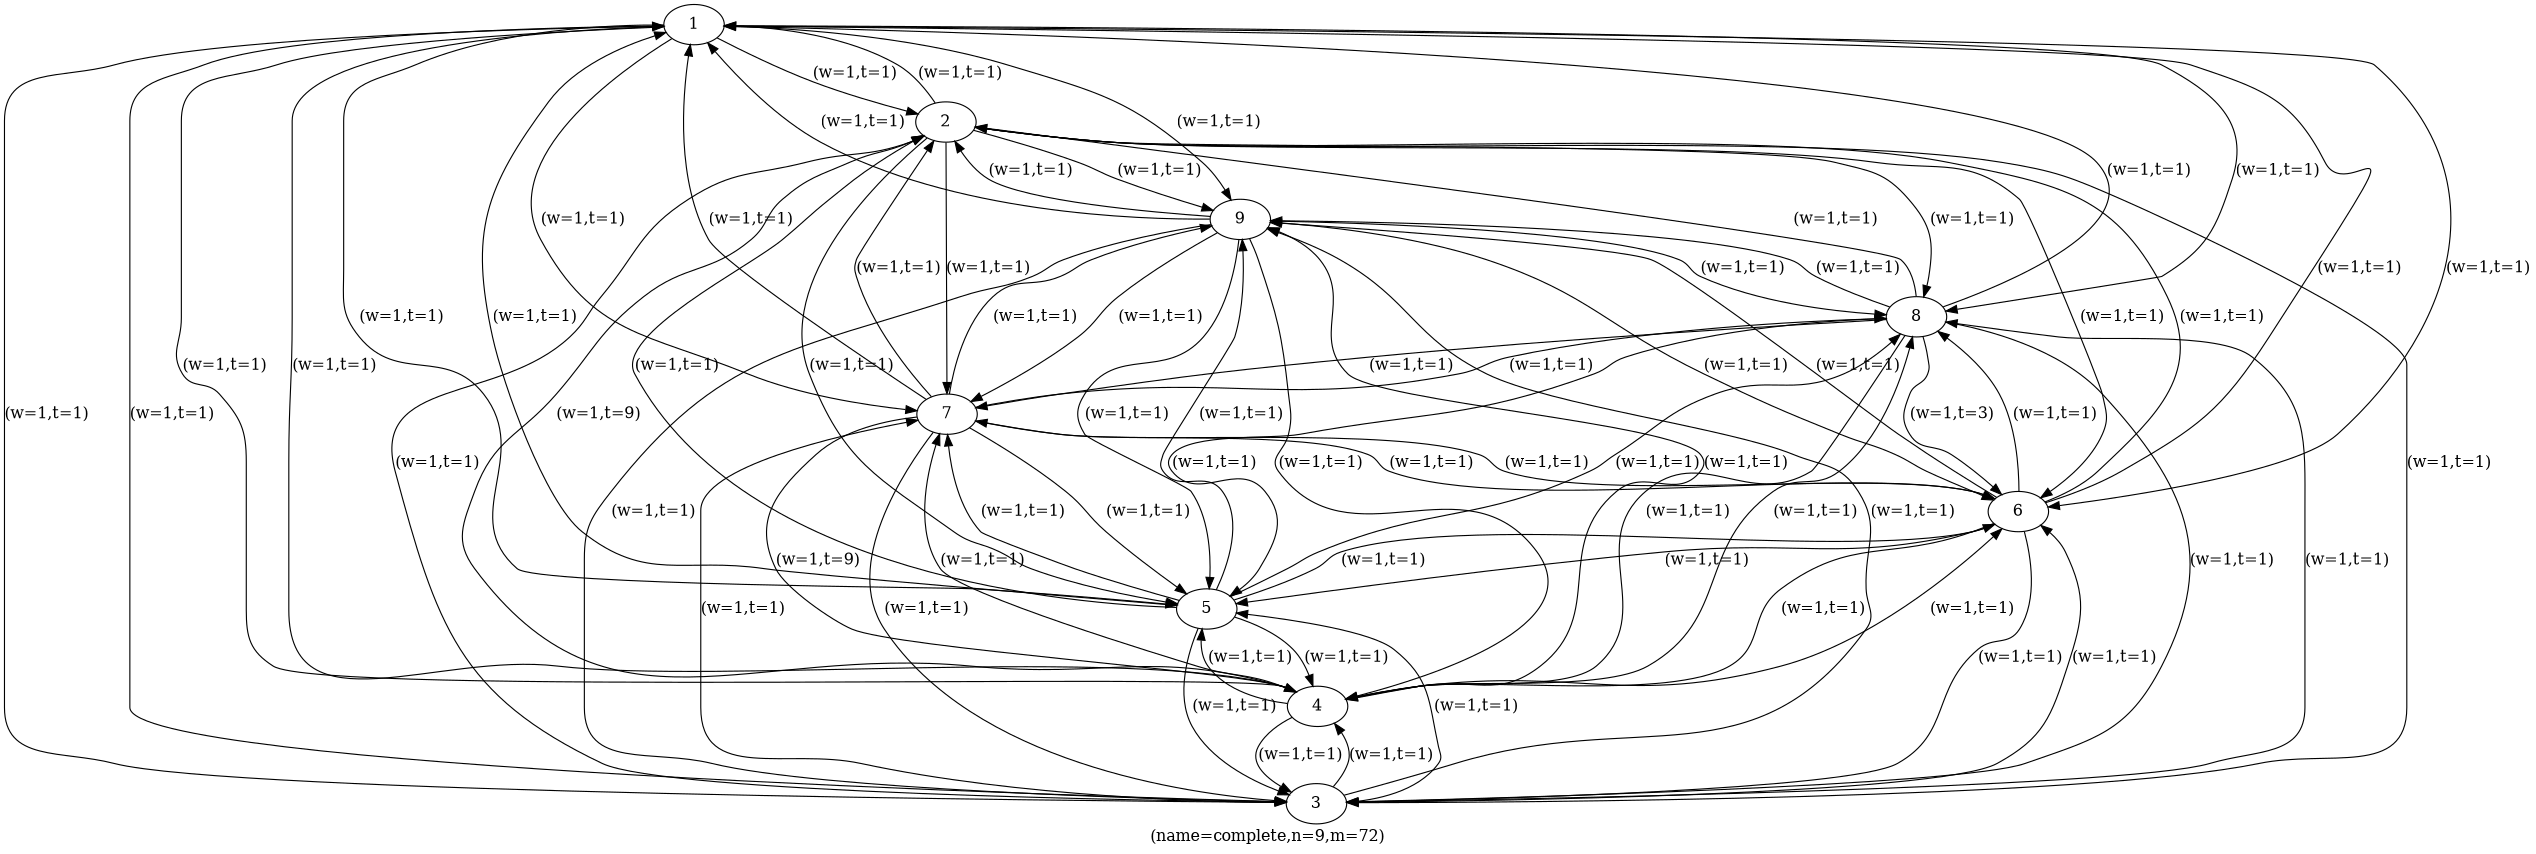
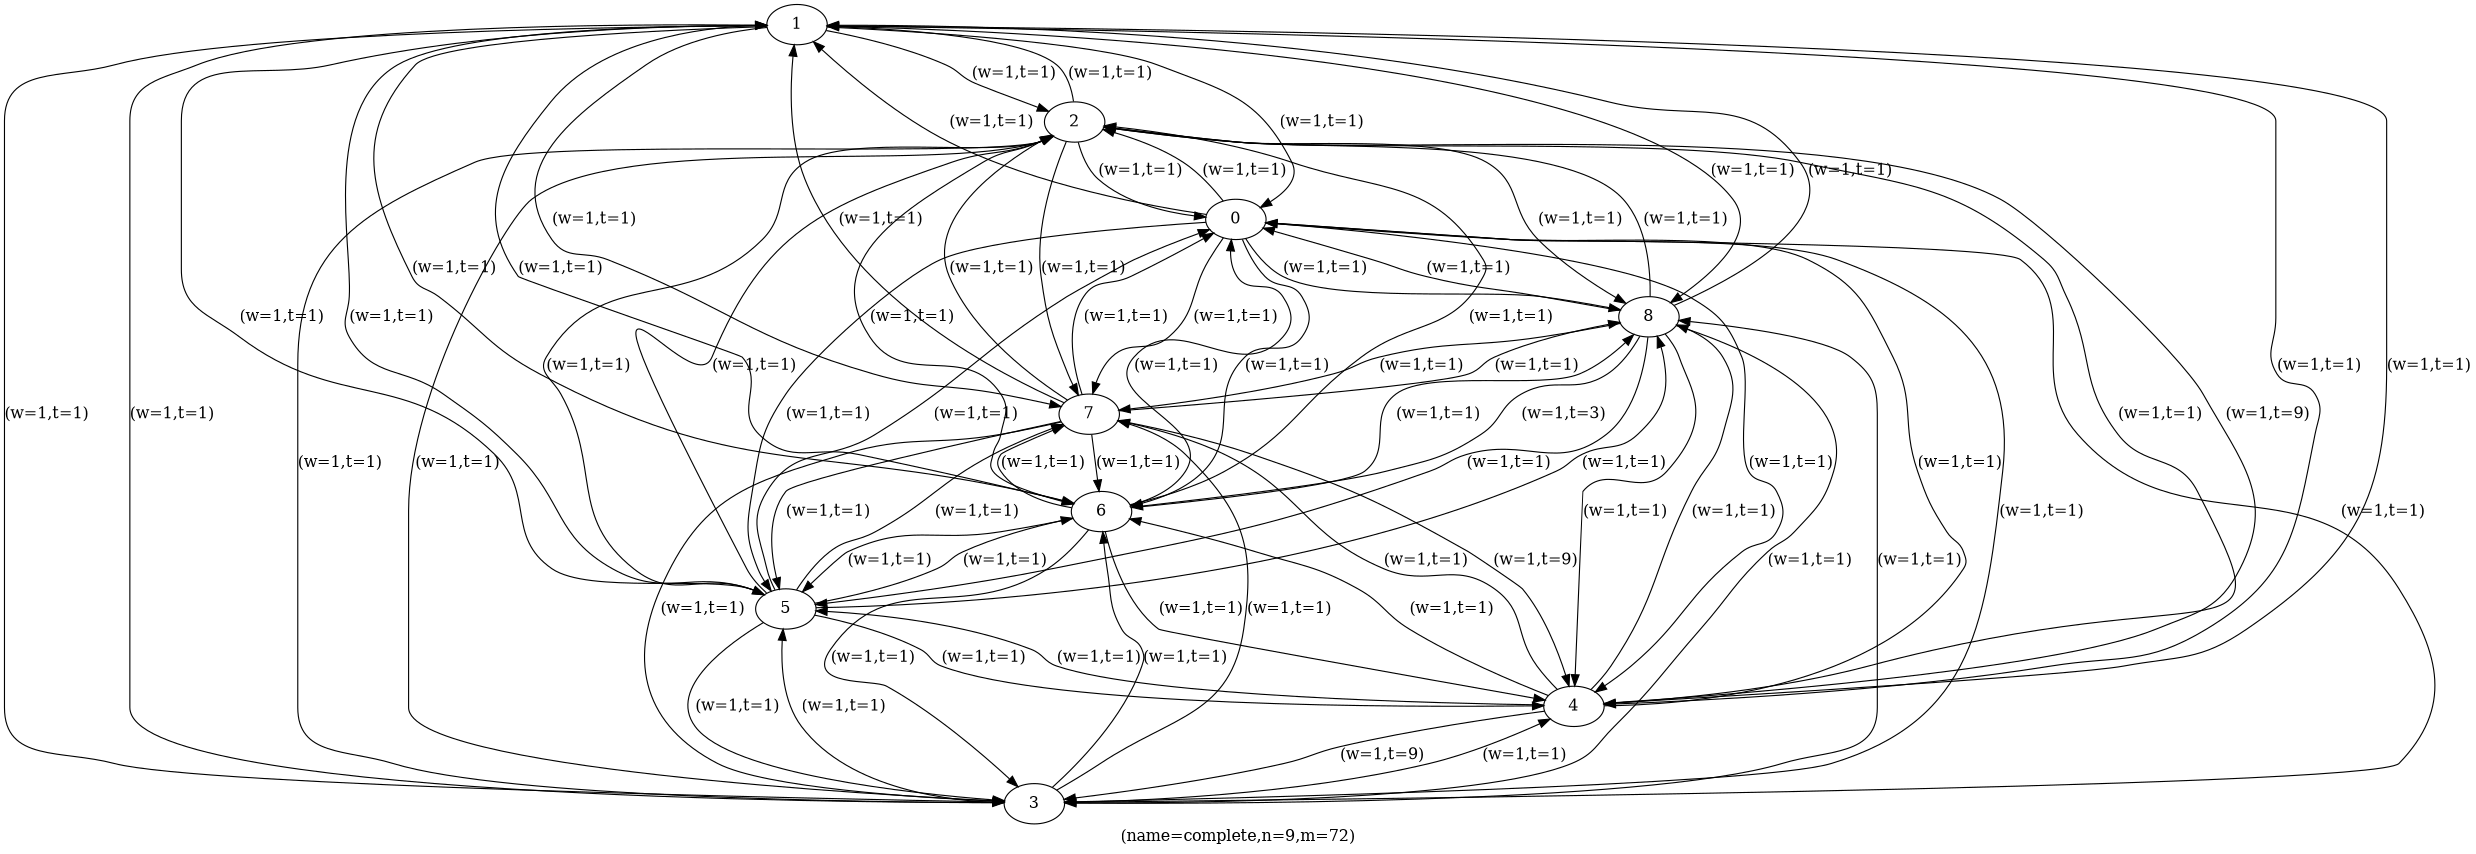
node "9": label "9" -> "0"
edge "2" -> "4": added, label "(w=1,t=1)"
edge "4" -> "3": label "(w=1,t=1)" -> "(w=1,t=9)"
